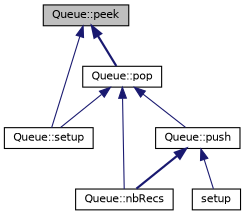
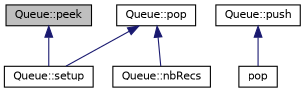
edge "Queue::pop" -> "Queue::peek": removed
edge "Queue::push" -> "Queue::pop": removed
edge "Queue::nbRecs" -> "Queue::push": removed
node "setup": label "setup" -> "pop"
